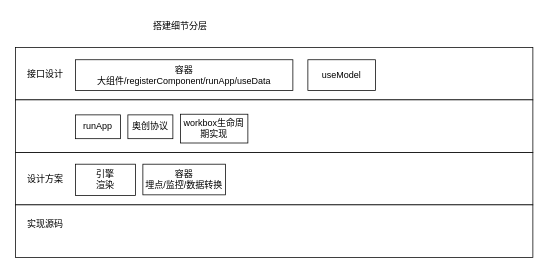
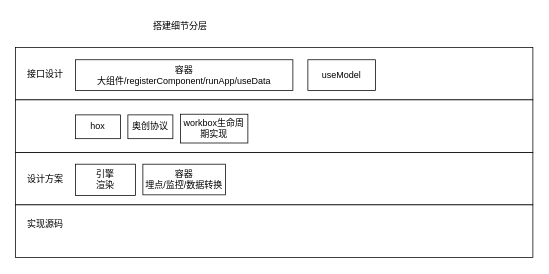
node "runApp": label "runApp" -> "hox"
